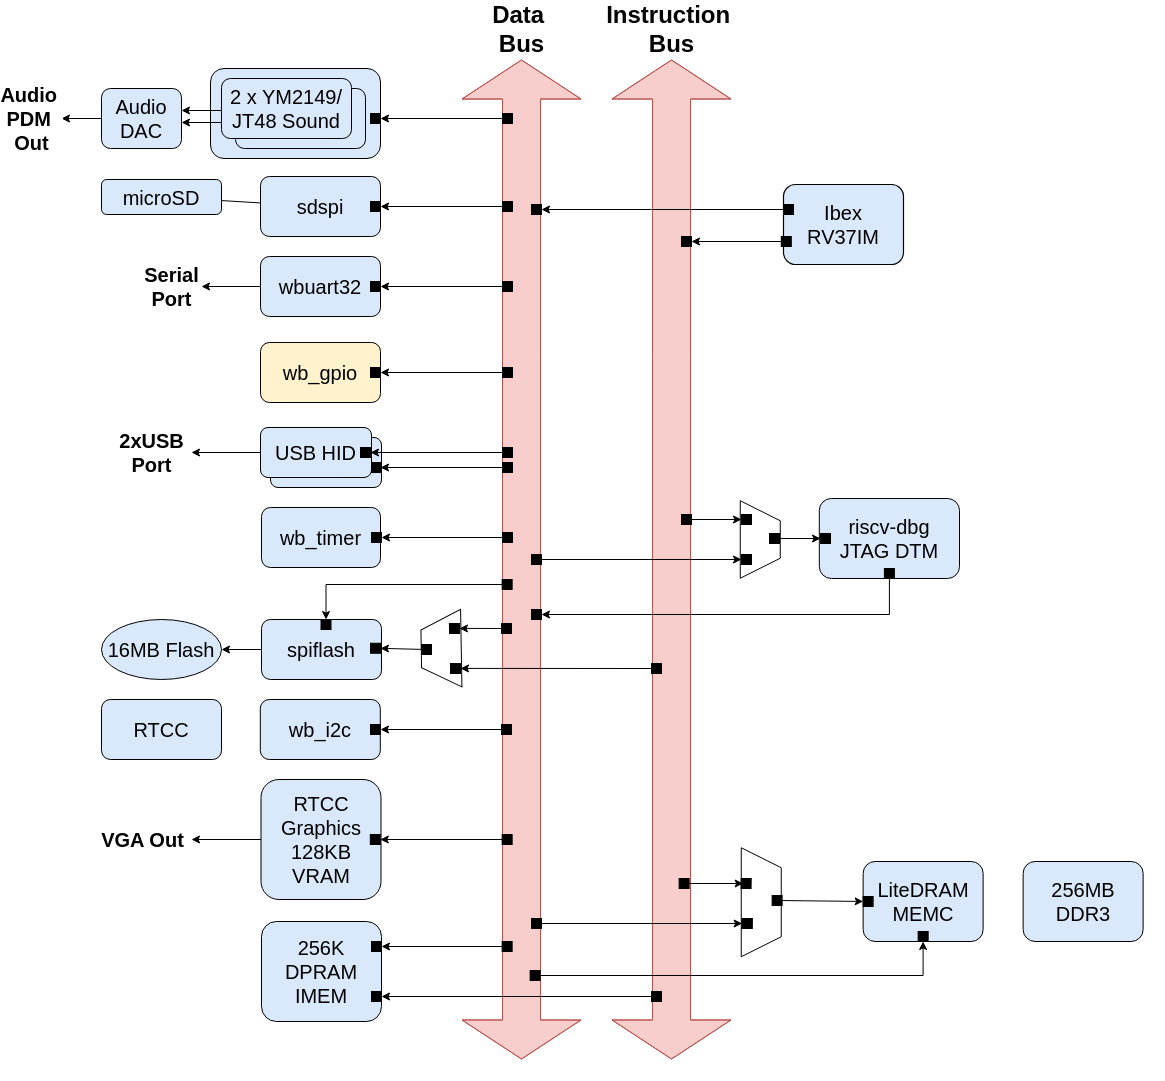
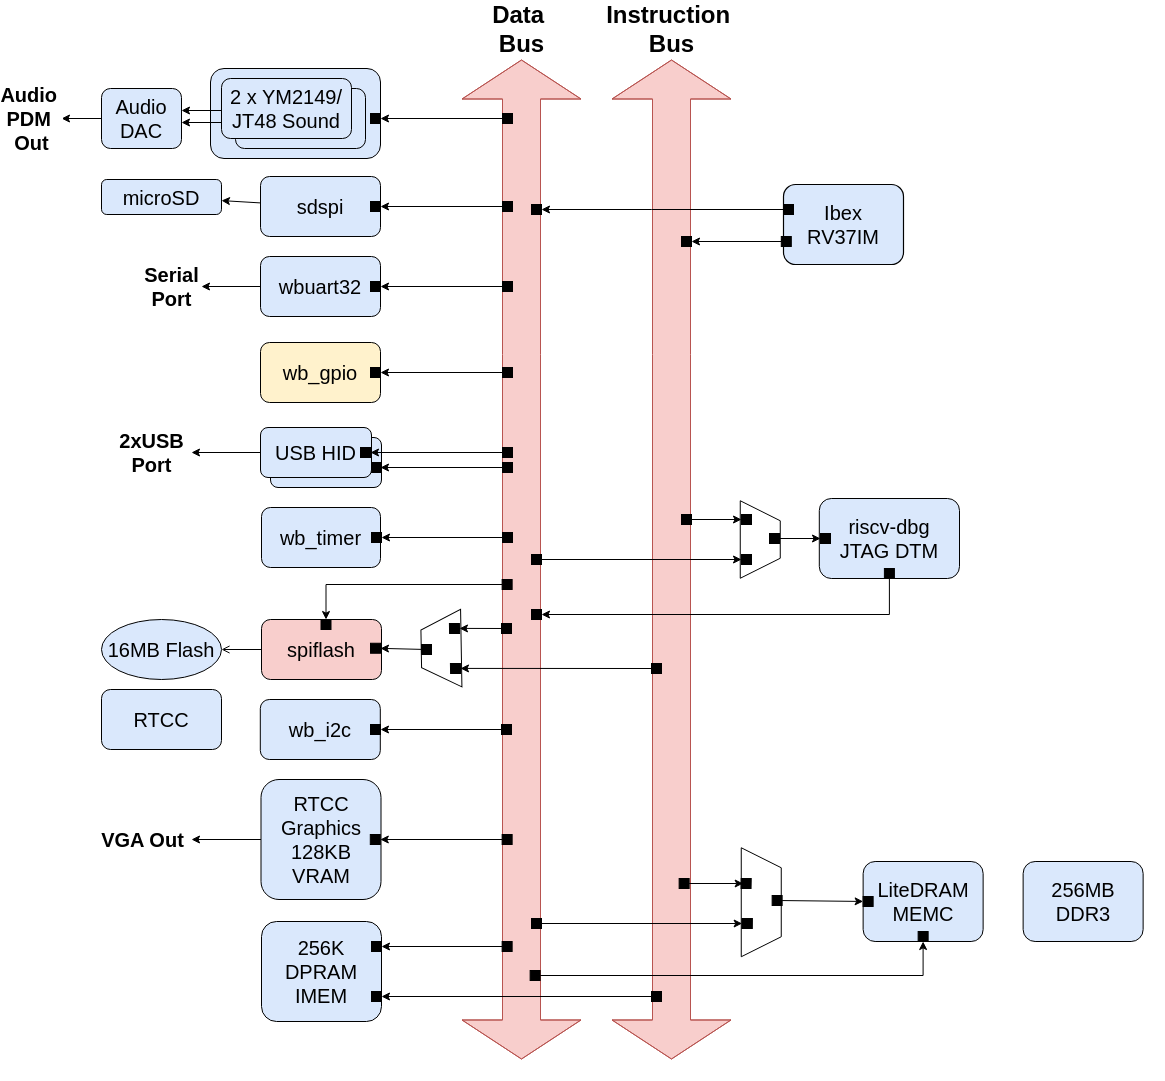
edge "microSD" -- "sdspi": arrowhead none -> classic
edge "spiflash" -> "16MB Flash": arrowhead classic -> open
node "spiflash": fillcolor #dae8fc -> #f8cecc
node "RTCC": moved (162, 730) -> (162, 720)
